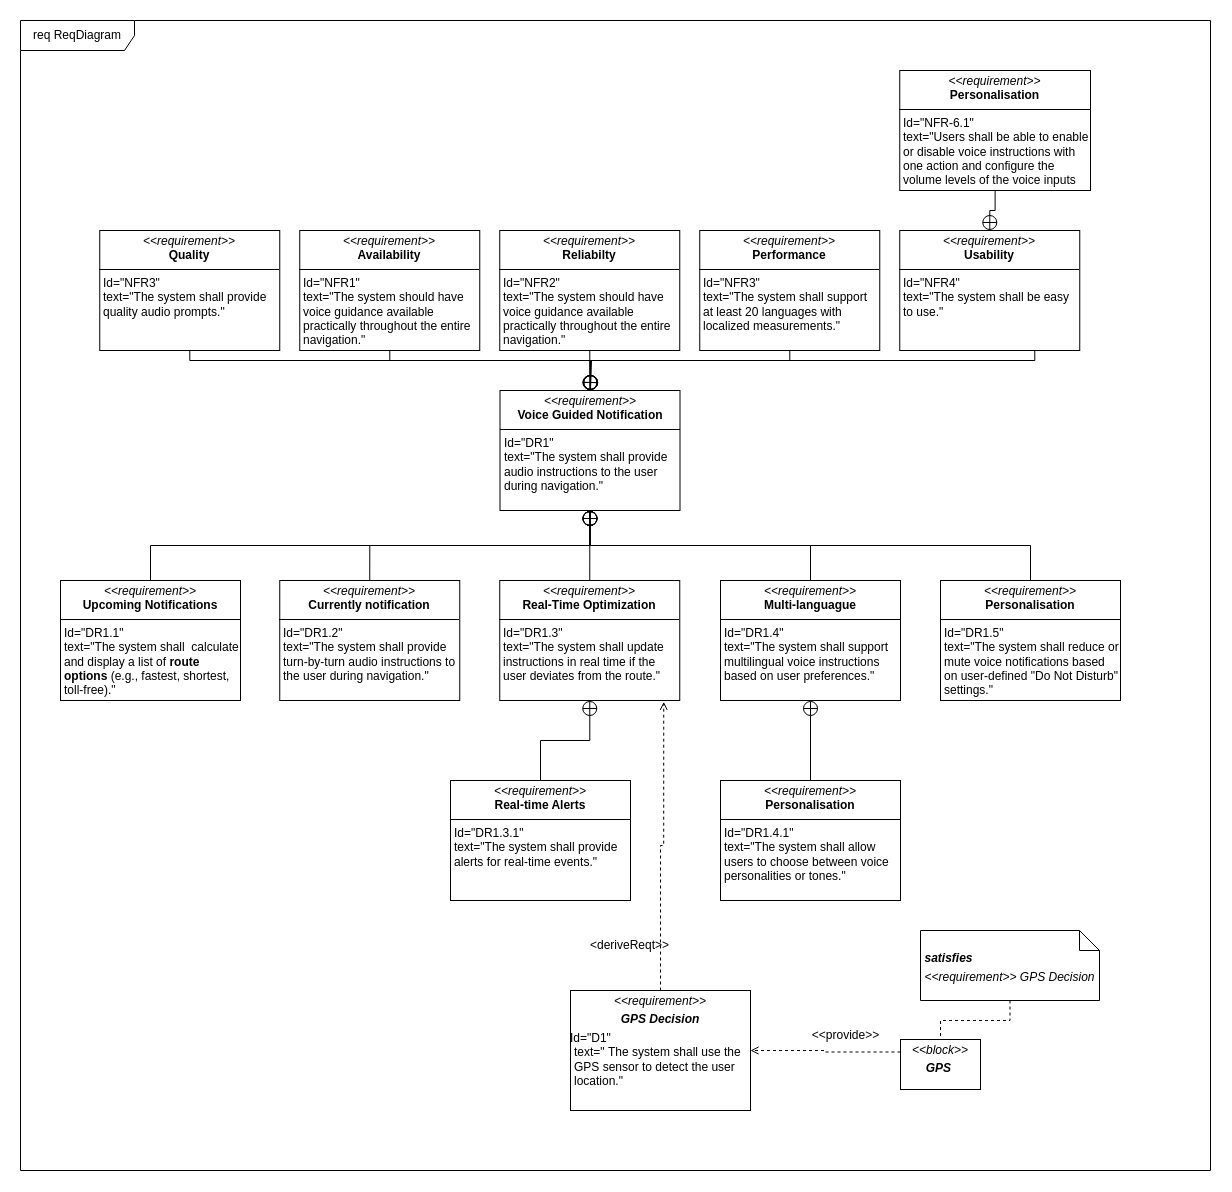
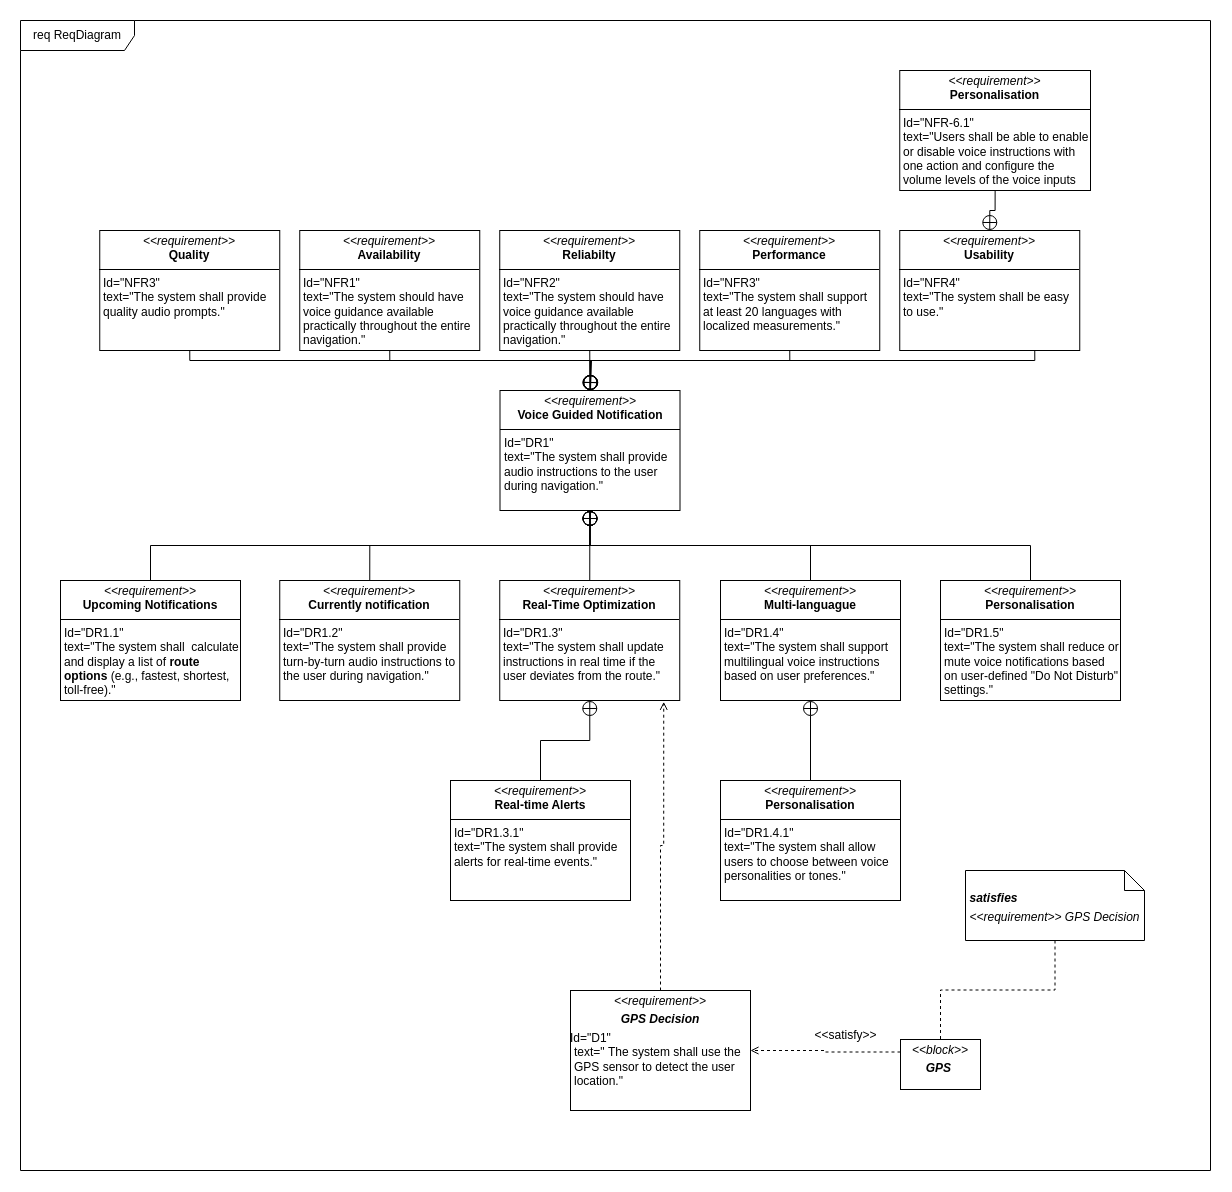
node "<deriveReqt>>": removed
node "satisfies <<requirement>> GPS Decision": moved (1010, 966) -> (1055, 906)
node "<<provide>>": label "<<provide>>" -> "<<satisfy>>"
